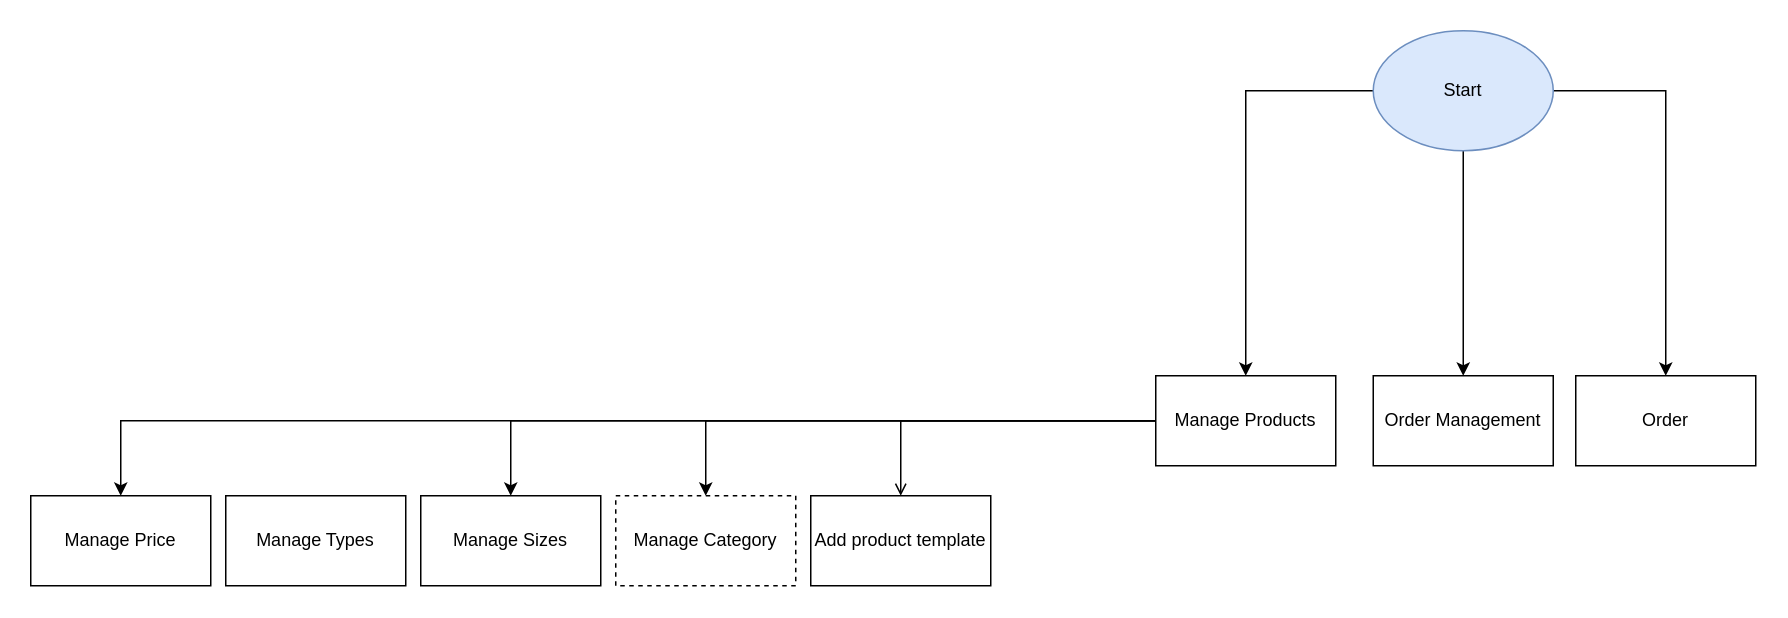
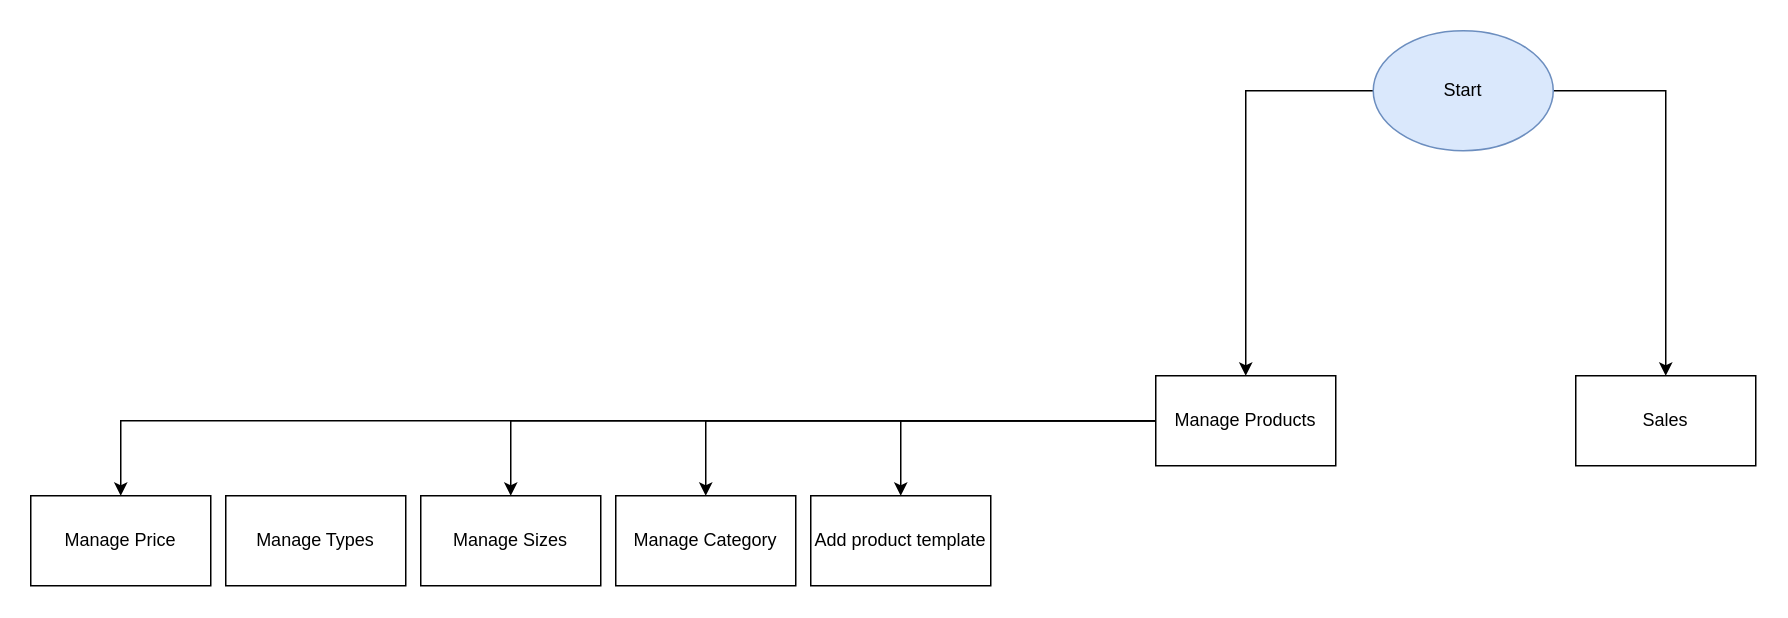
edge "Start" -> "Order Management": removed
node "Order Management": removed
node "Order": label "Order" -> "Sales"
edge "Manage Products" -> "Add product template": arrowhead open -> classic
node "Manage Category": style dashed -> solid
